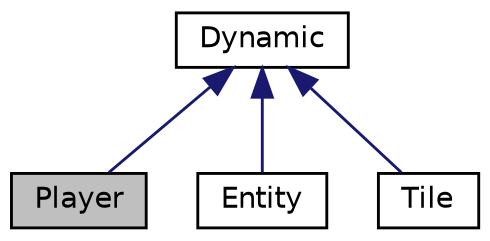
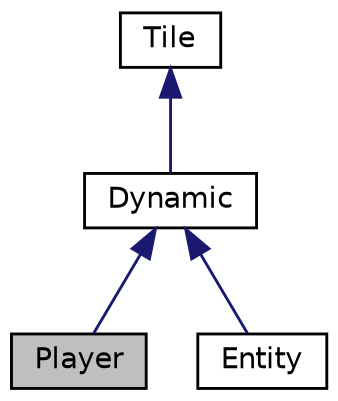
edge "Tile" -> "Dynamic": reversed
